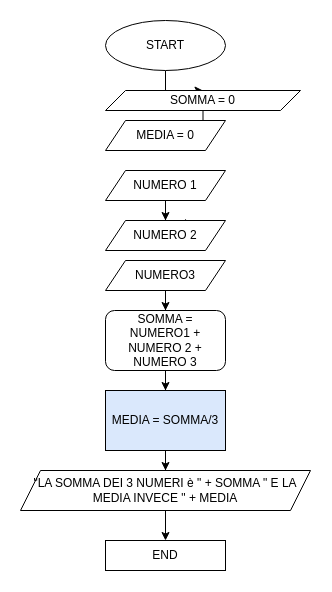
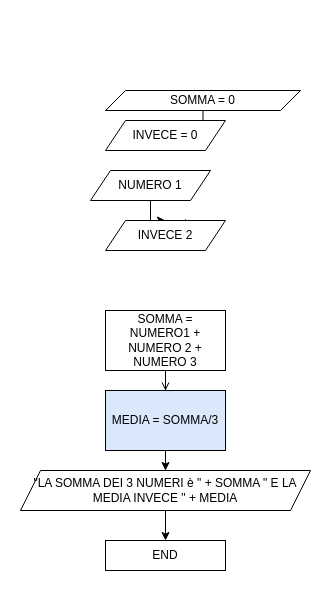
node "START": removed
edge "START" -> "SOMMA = 0": removed
node "MEDIA = 0": label "MEDIA = 0" -> "INVECE = 0"
node "NUMERO 1": moved (166, 186) -> (151, 186)
node "NUMERO 2": label "NUMERO 2" -> "INVECE 2"
node "NUMERO3": removed
edge "NUMERO3" -> "SOMMA = NUMERO1 + NUMERO 2 + NUMERO 3": removed
node "SOMMA = NUMERO1 + NUMERO 2 + NUMERO 3": shape rounded rectangle -> rectangle
edge "SOMMA = NUMERO1 + NUMERO 2 + NUMERO 3" -> "MEDIA = SOMMA/3": arrowhead classic -> open
